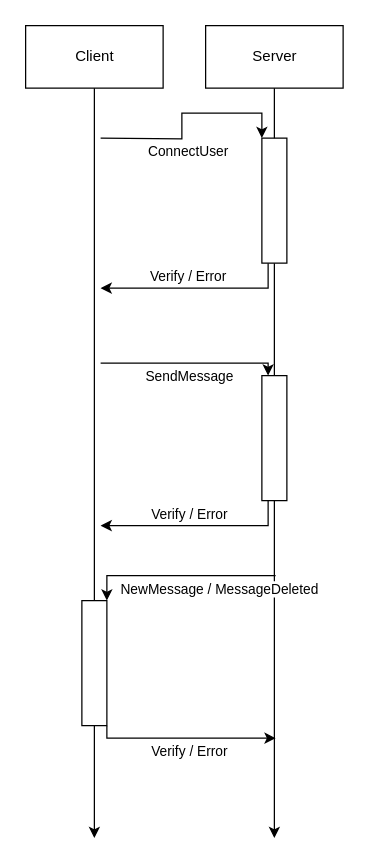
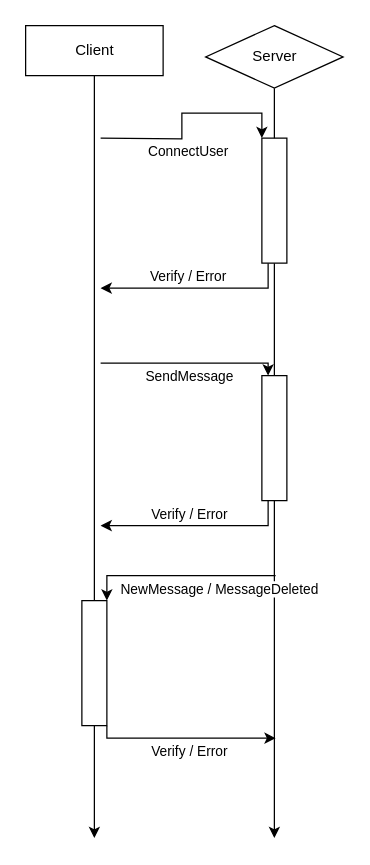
node "Client": size 138x63 -> 138x50
node "Server": shape rectangle -> diamond
